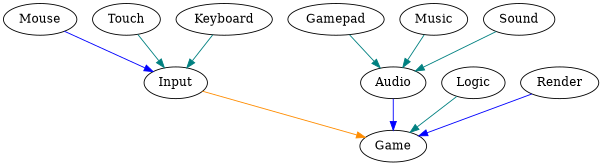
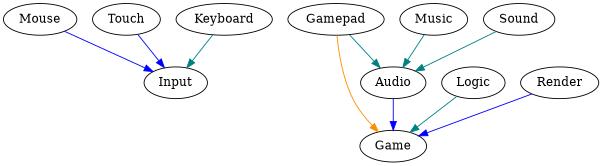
edge "Touch" -> "Input": color teal -> blue
edge "Input" -> "Game": now "Gamepad" -> "Game"
